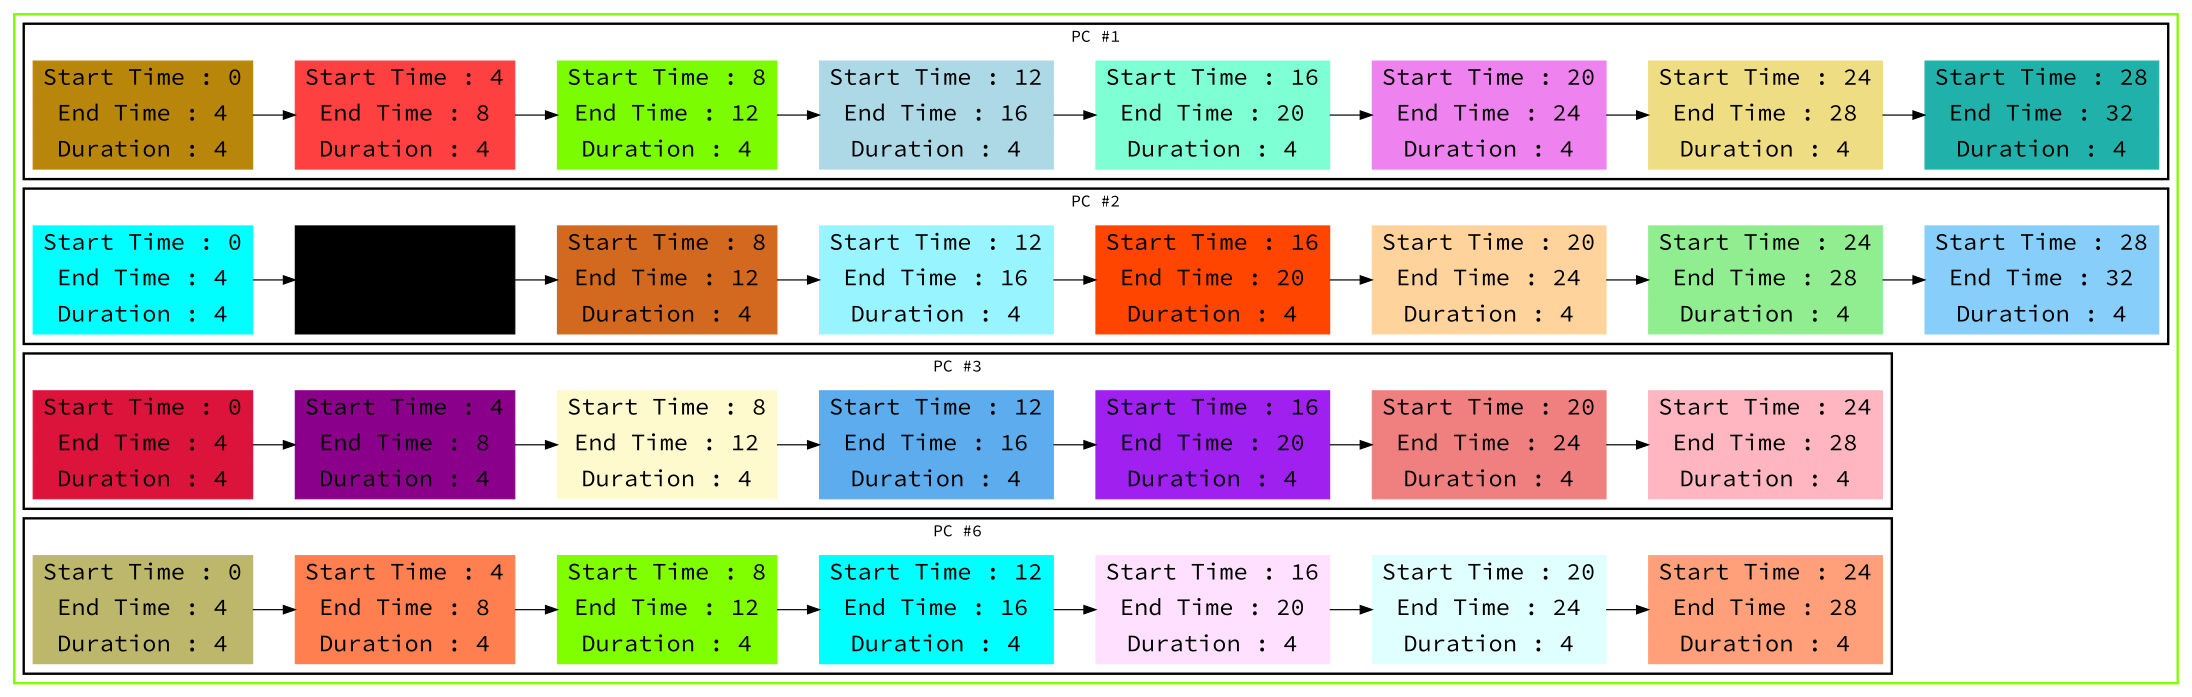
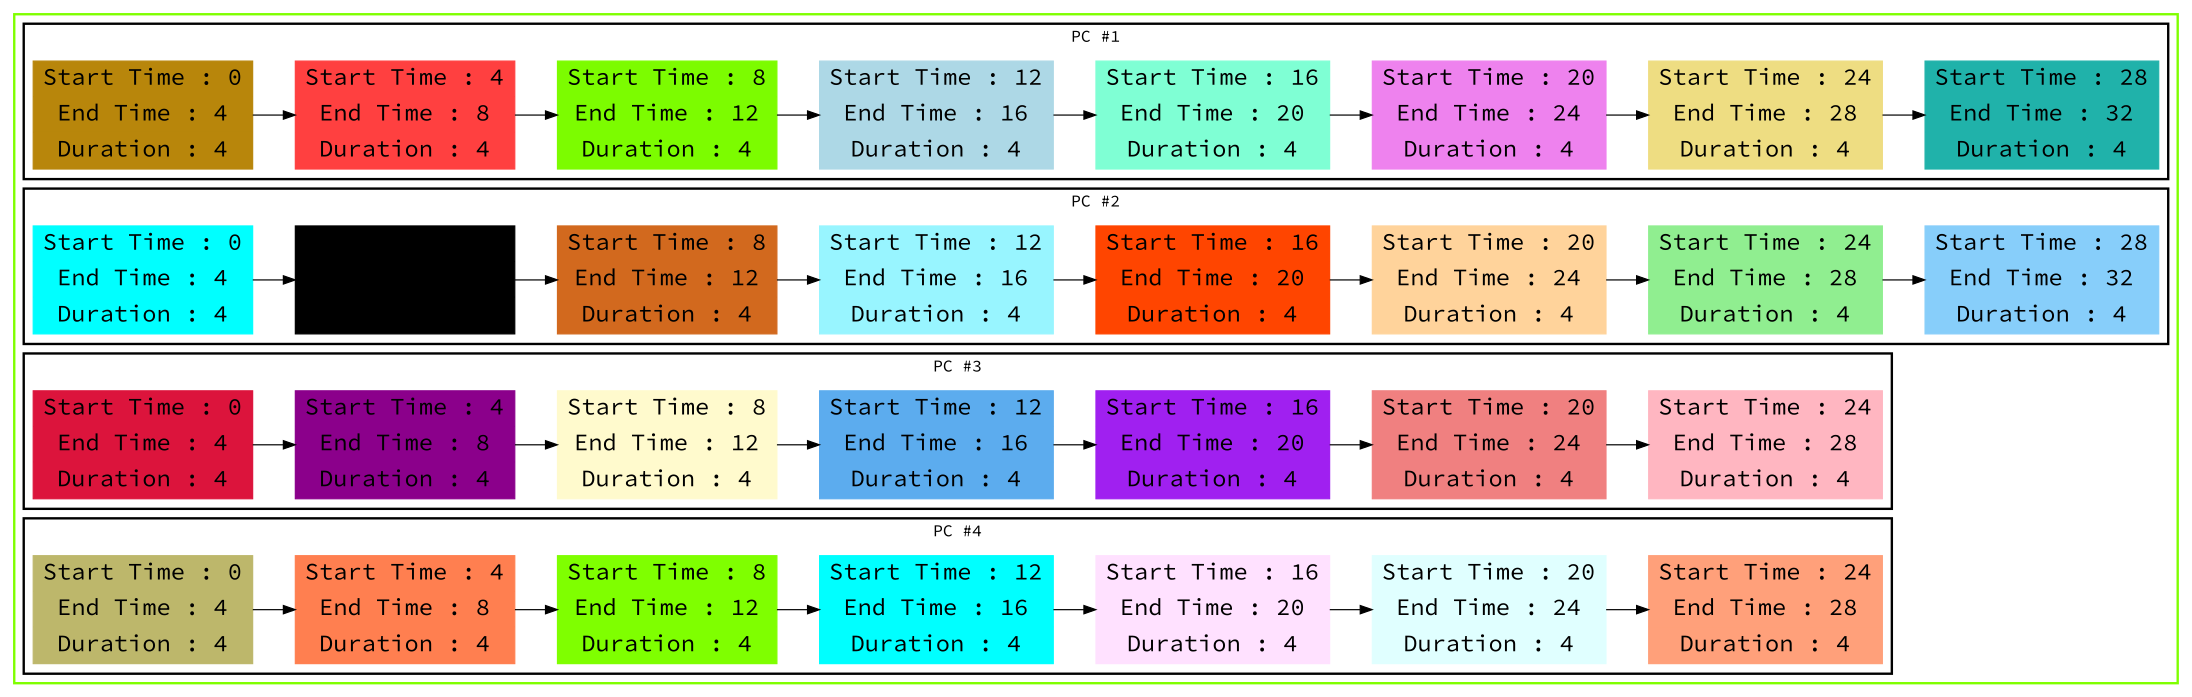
cluster "PC #6": label "PC #6" -> "PC #4"
